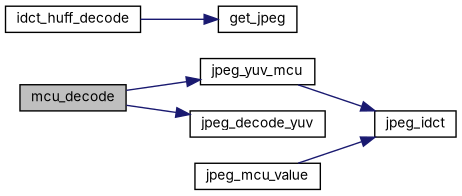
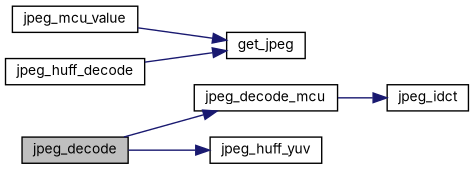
node "idct_huff_decode": label "idct_huff_decode" -> "jpeg_huff_decode"
node "jpeg_yuv_mcu": label "jpeg_yuv_mcu" -> "jpeg_decode_mcu"
node "mcu_decode": label "mcu_decode" -> "jpeg_decode"
node "jpeg_decode_yuv": label "jpeg_decode_yuv" -> "jpeg_huff_yuv"
edge "jpeg_mcu_value" -> "jpeg_idct": now "jpeg_mcu_value" -> "get_jpeg"
